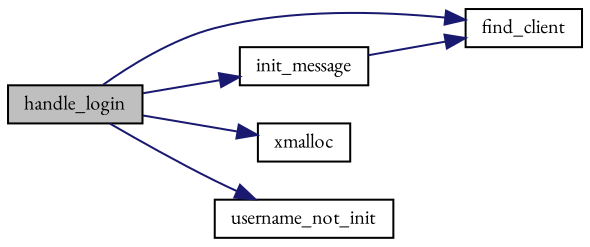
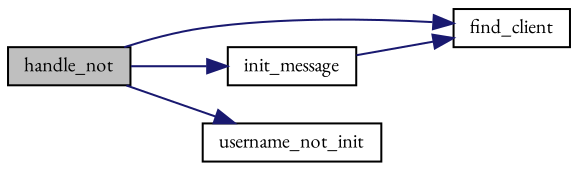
node "handle_login": label "handle_login" -> "handle_not"
node "xmalloc": removed
